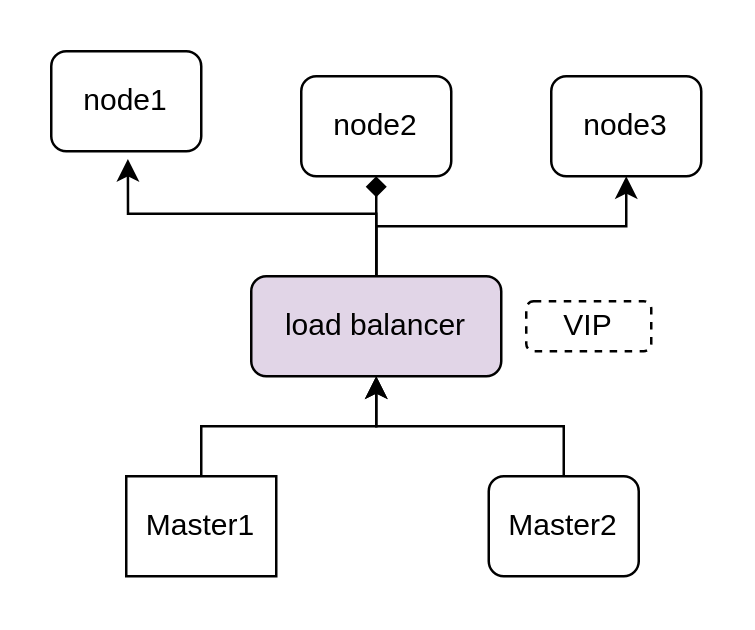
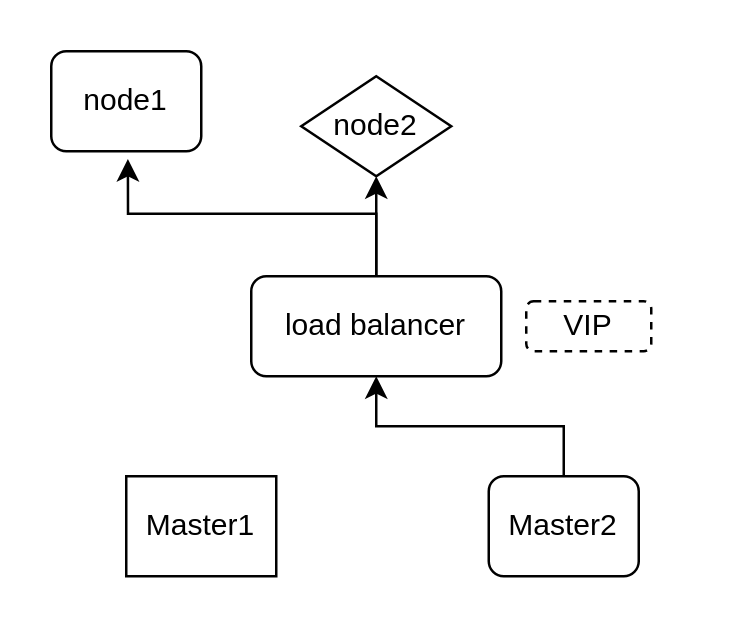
node "node2": shape rounded rectangle -> diamond
node "node3": removed
edge "load balancer" -> "node2": arrowhead diamond -> classic
edge "load balancer" -> "node3": removed
node "load balancer": fillcolor #e1d5e7 -> #ffffff
edge "Master1" -> "load balancer": removed
